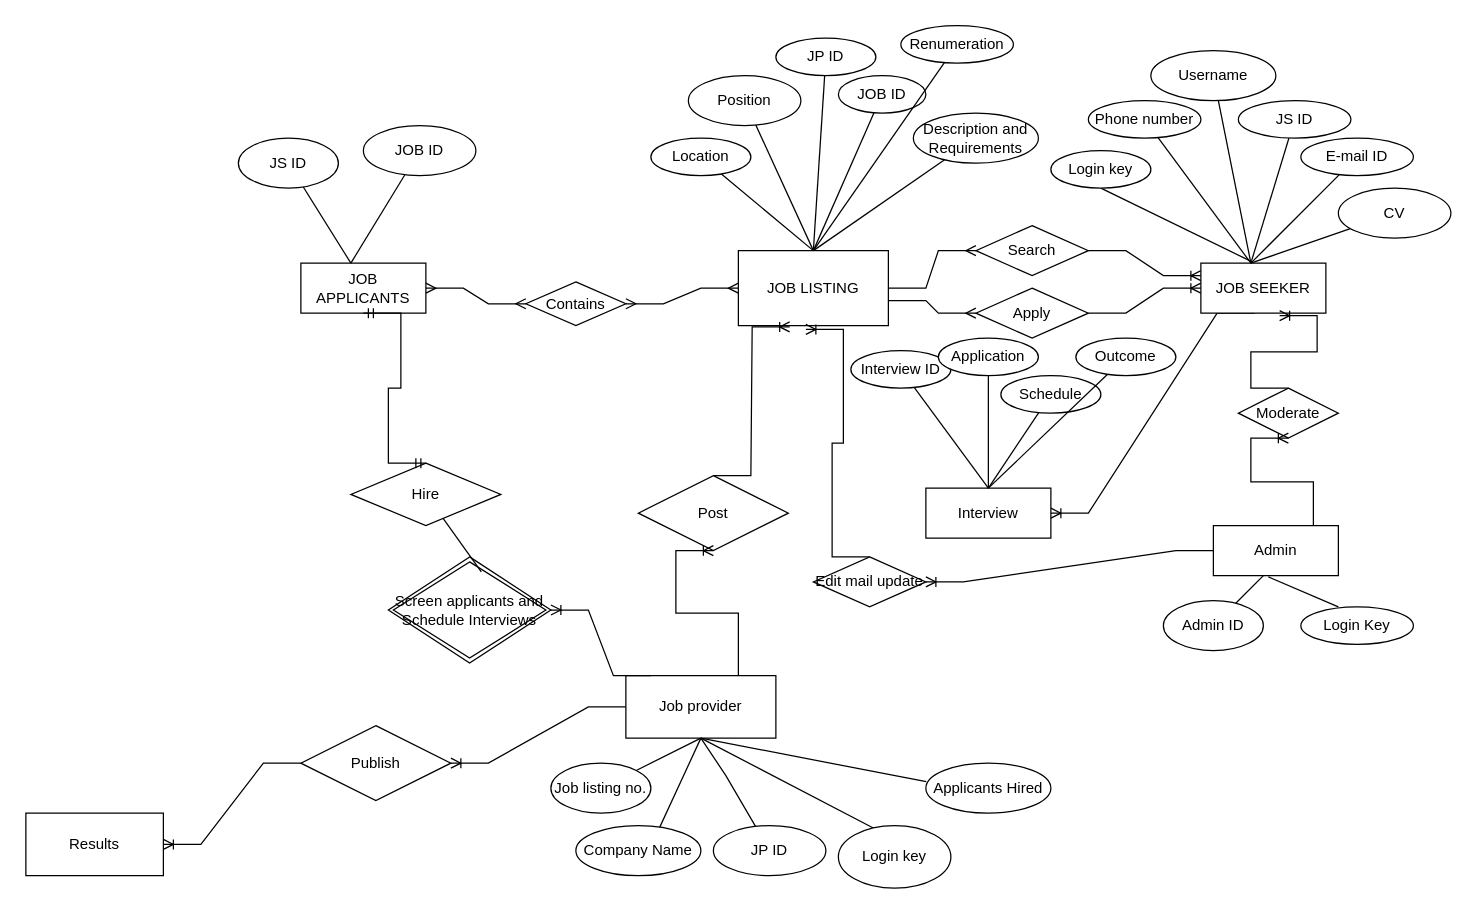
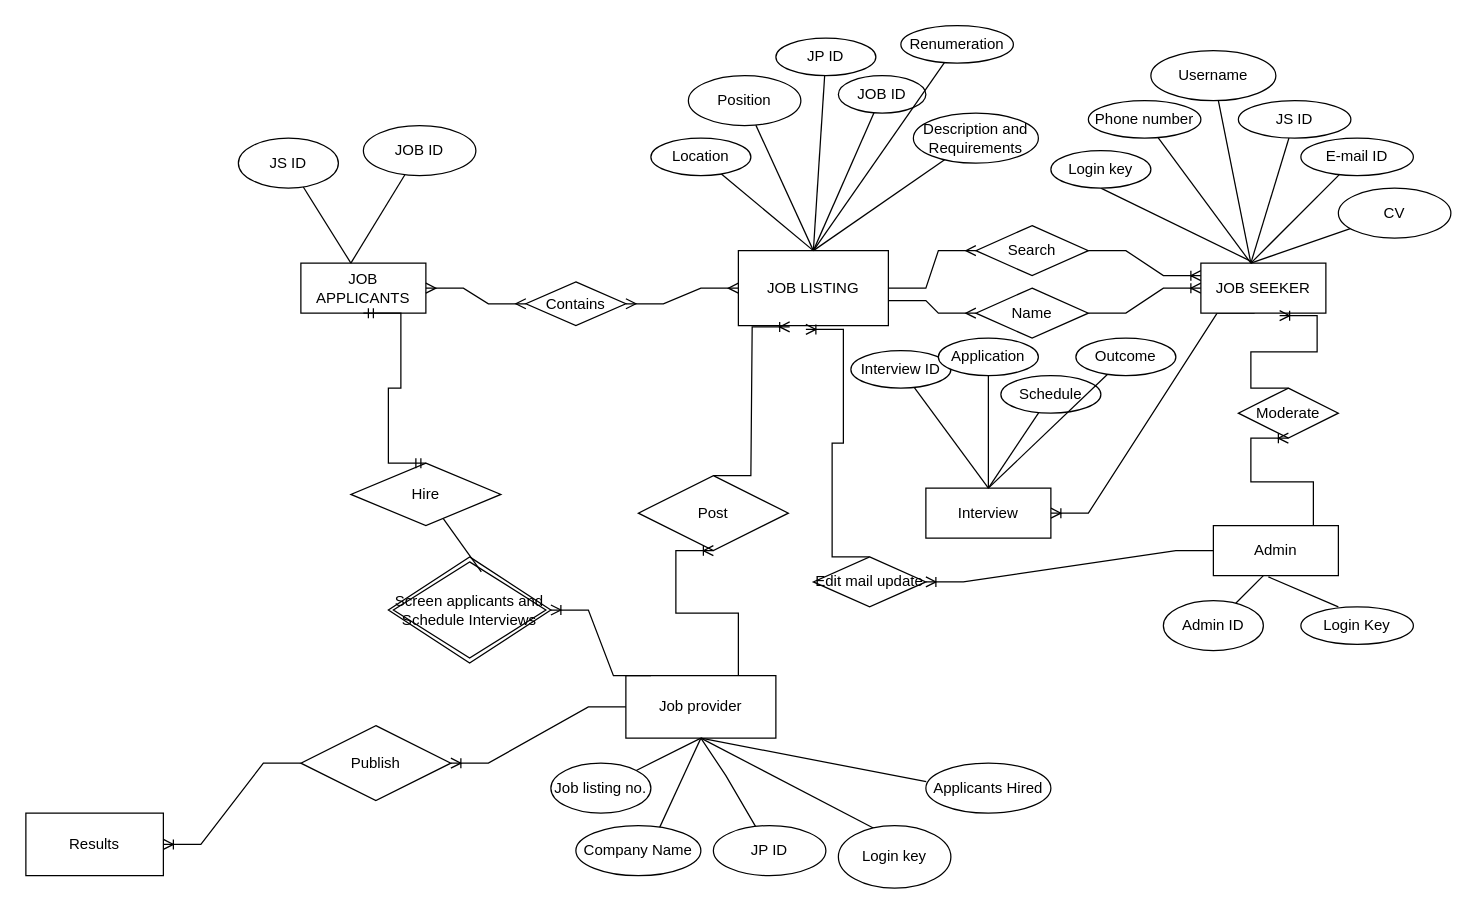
node "Apply": label "Apply" -> "Name"
